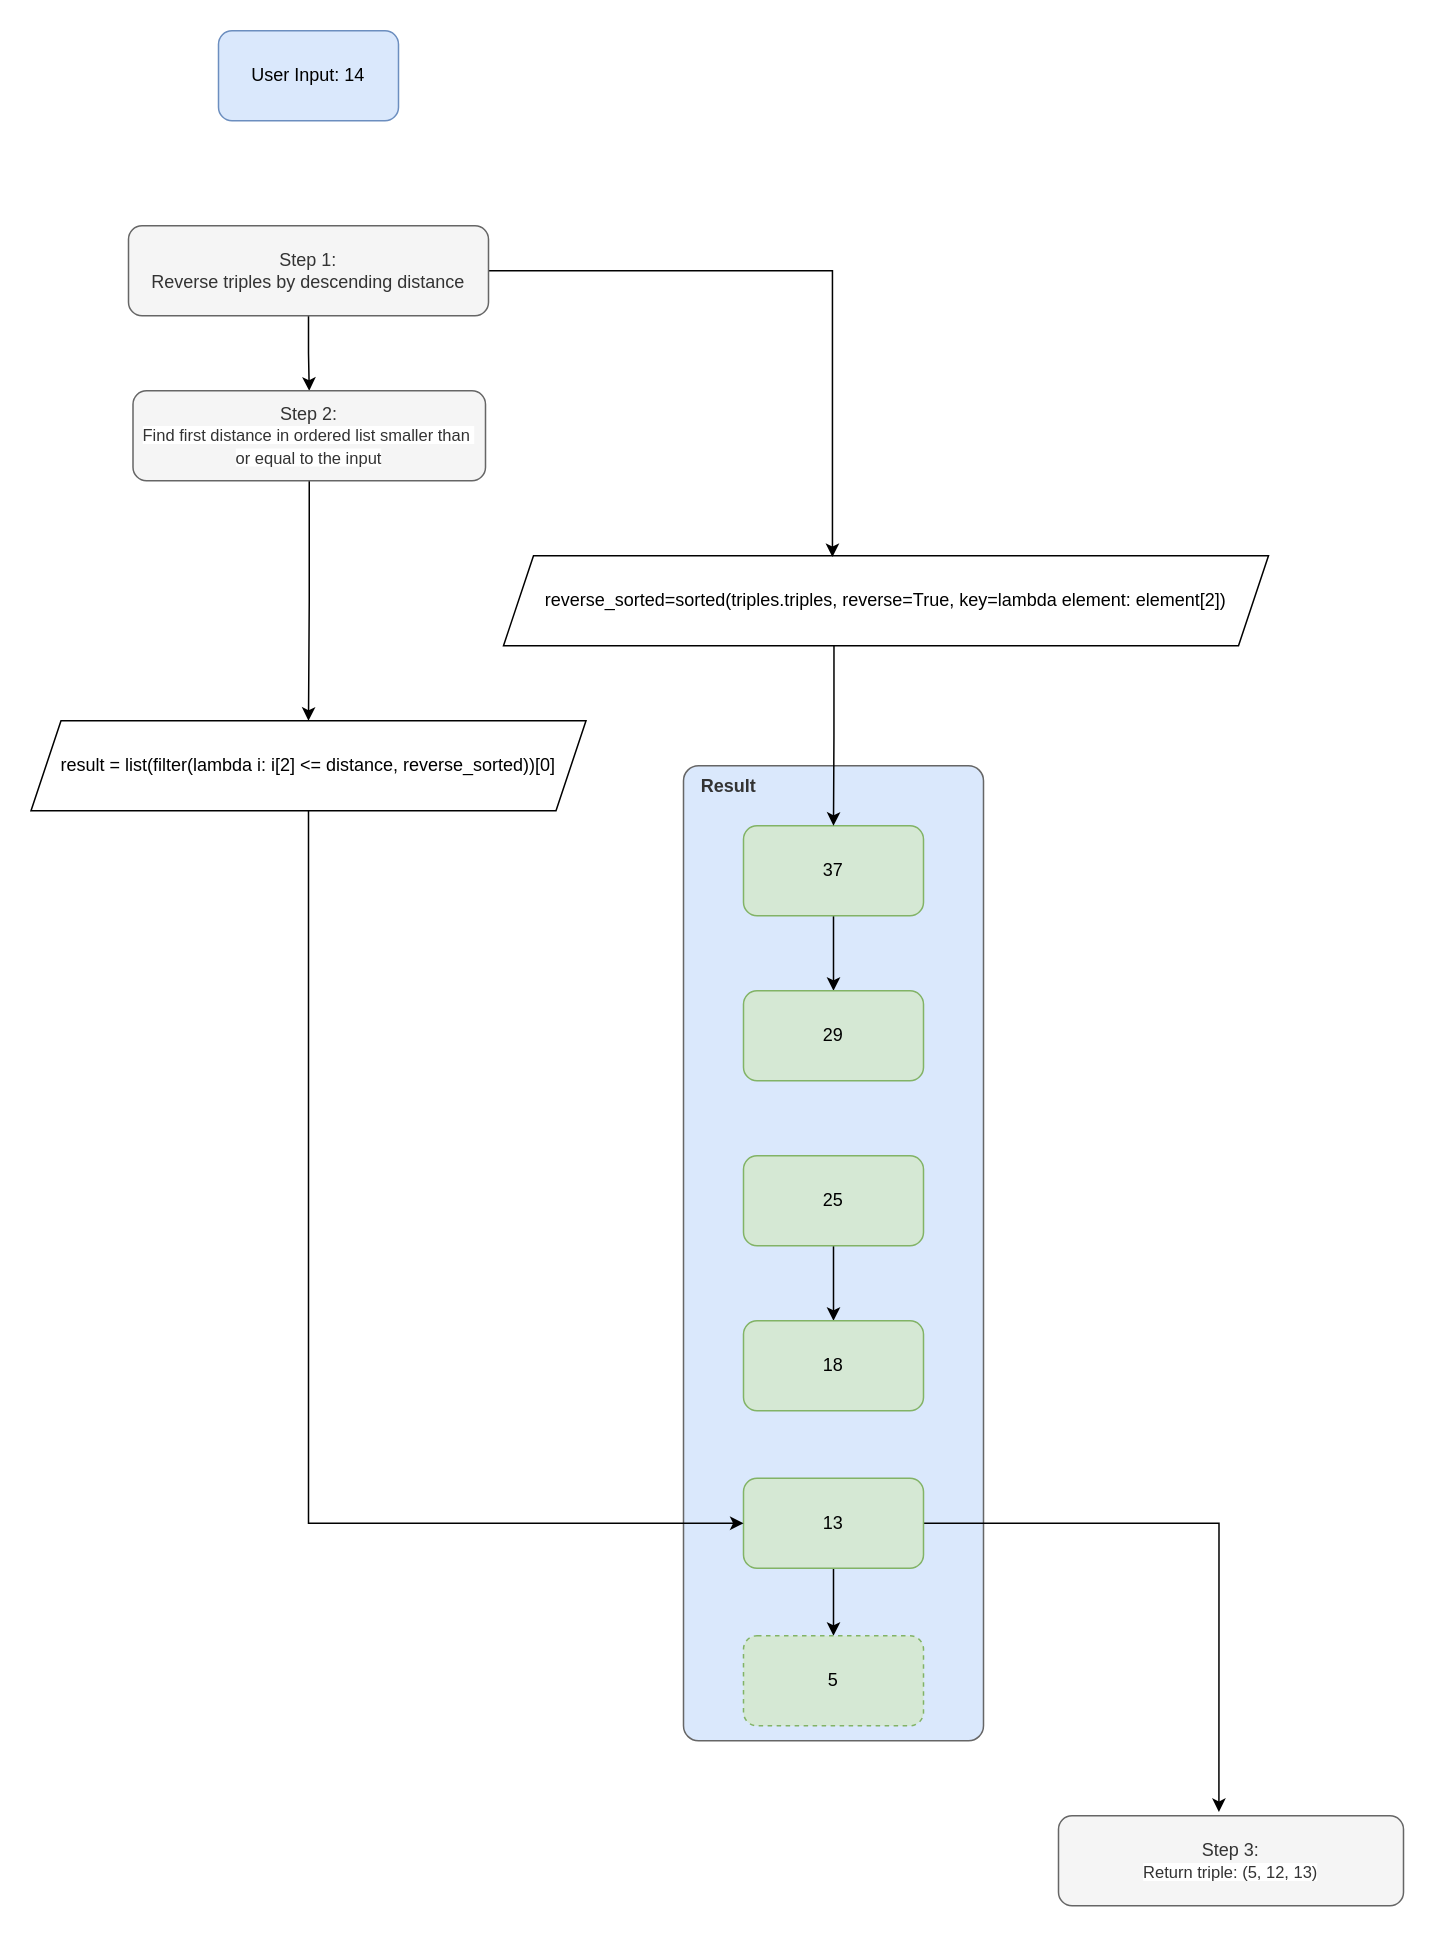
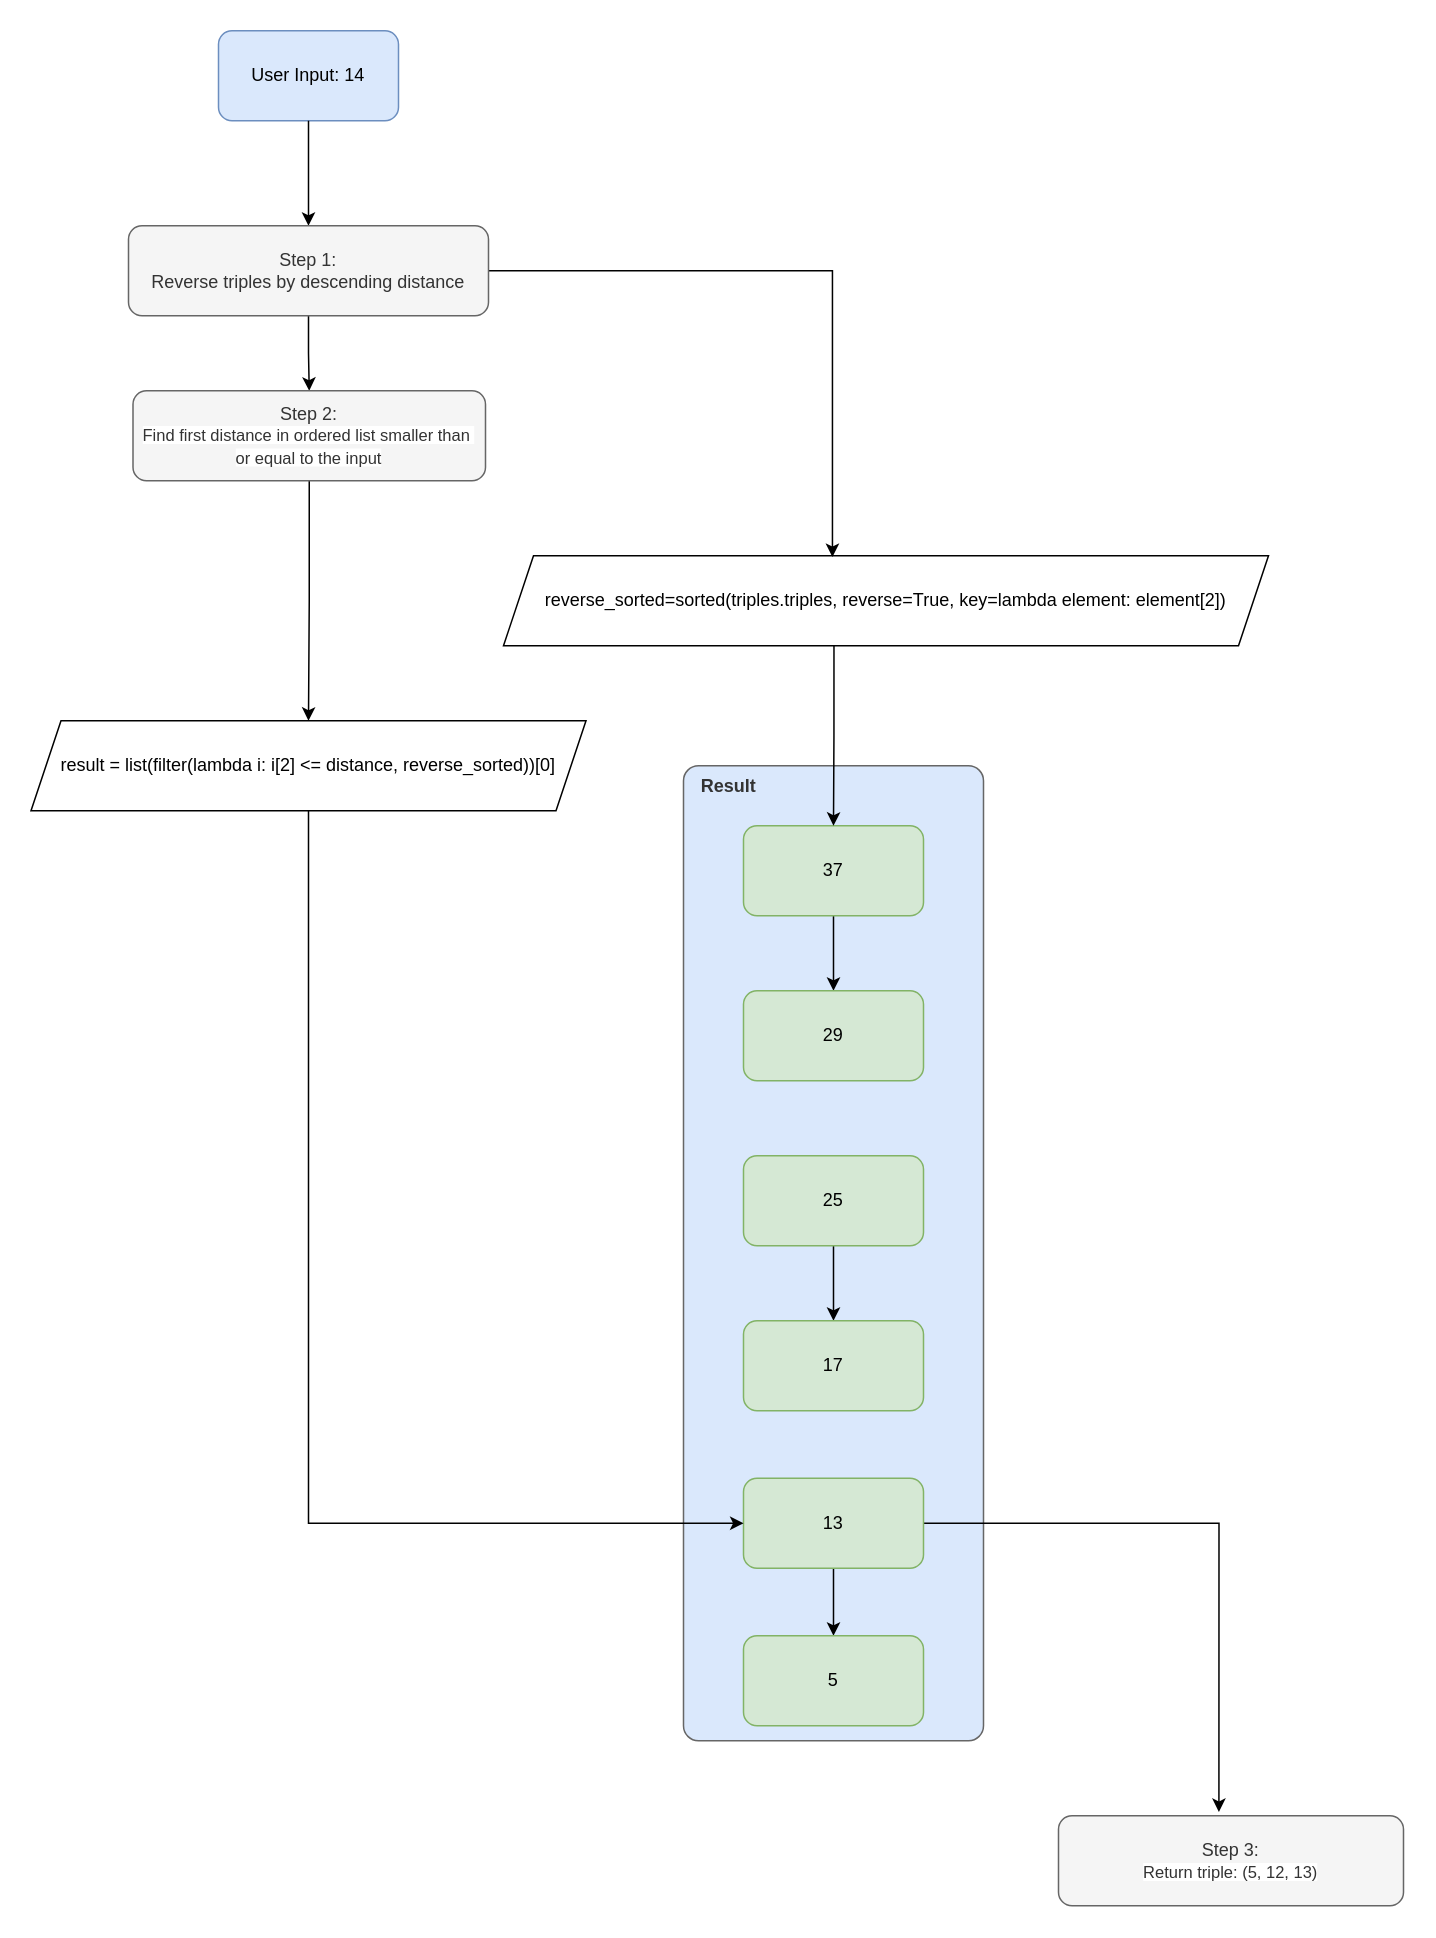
edge "User Input: 14" -> "Step 1: Reverse triples by descending distance": added
node "18": label "18" -> "17"
node "5": style dashed -> solid
